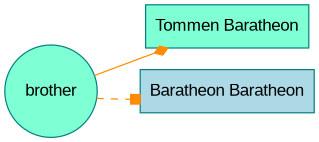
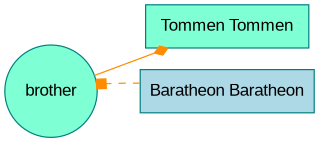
node "Tommen Baratheon": label "Tommen Baratheon" -> "Tommen Tommen"
edge "brother" -> "Baratheon Baratheon": reversed
